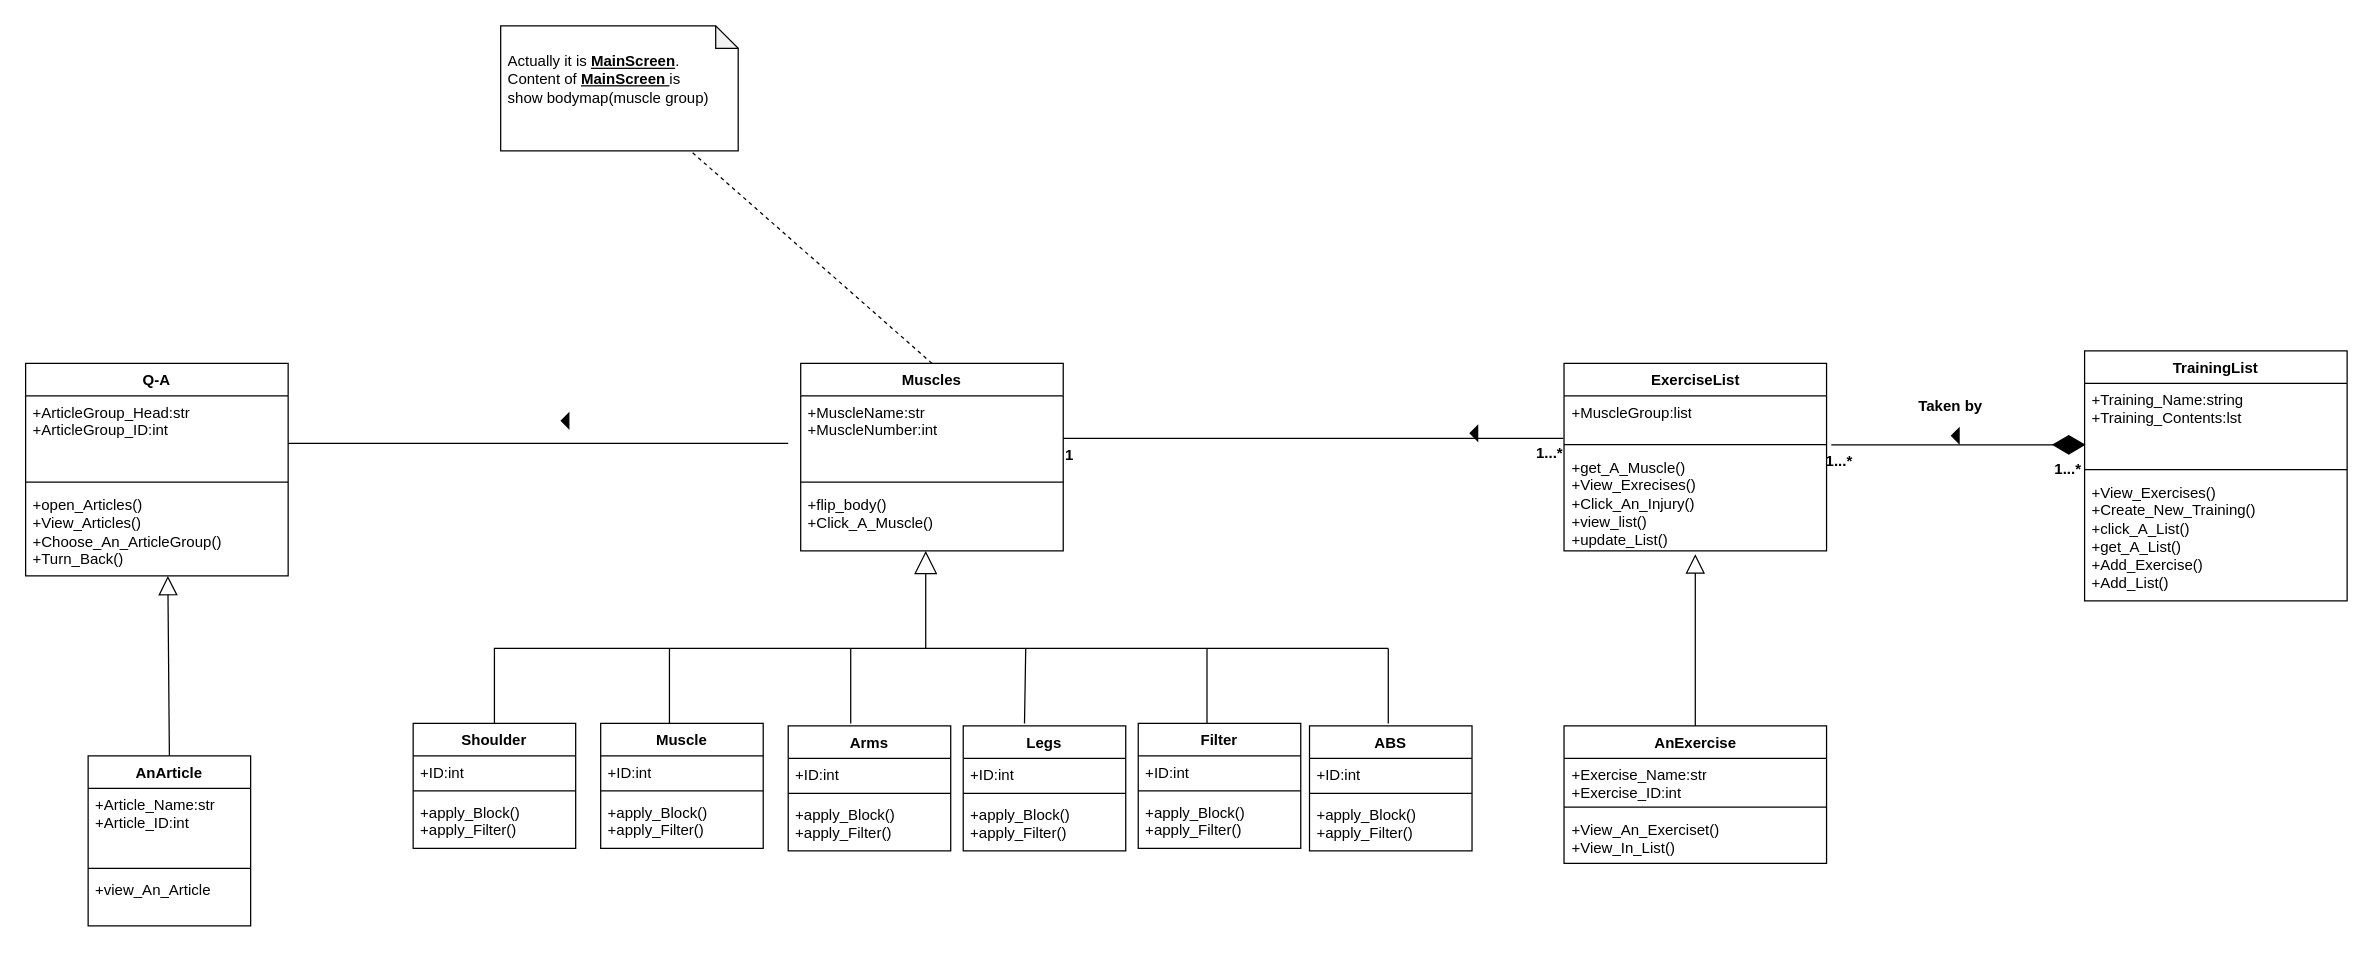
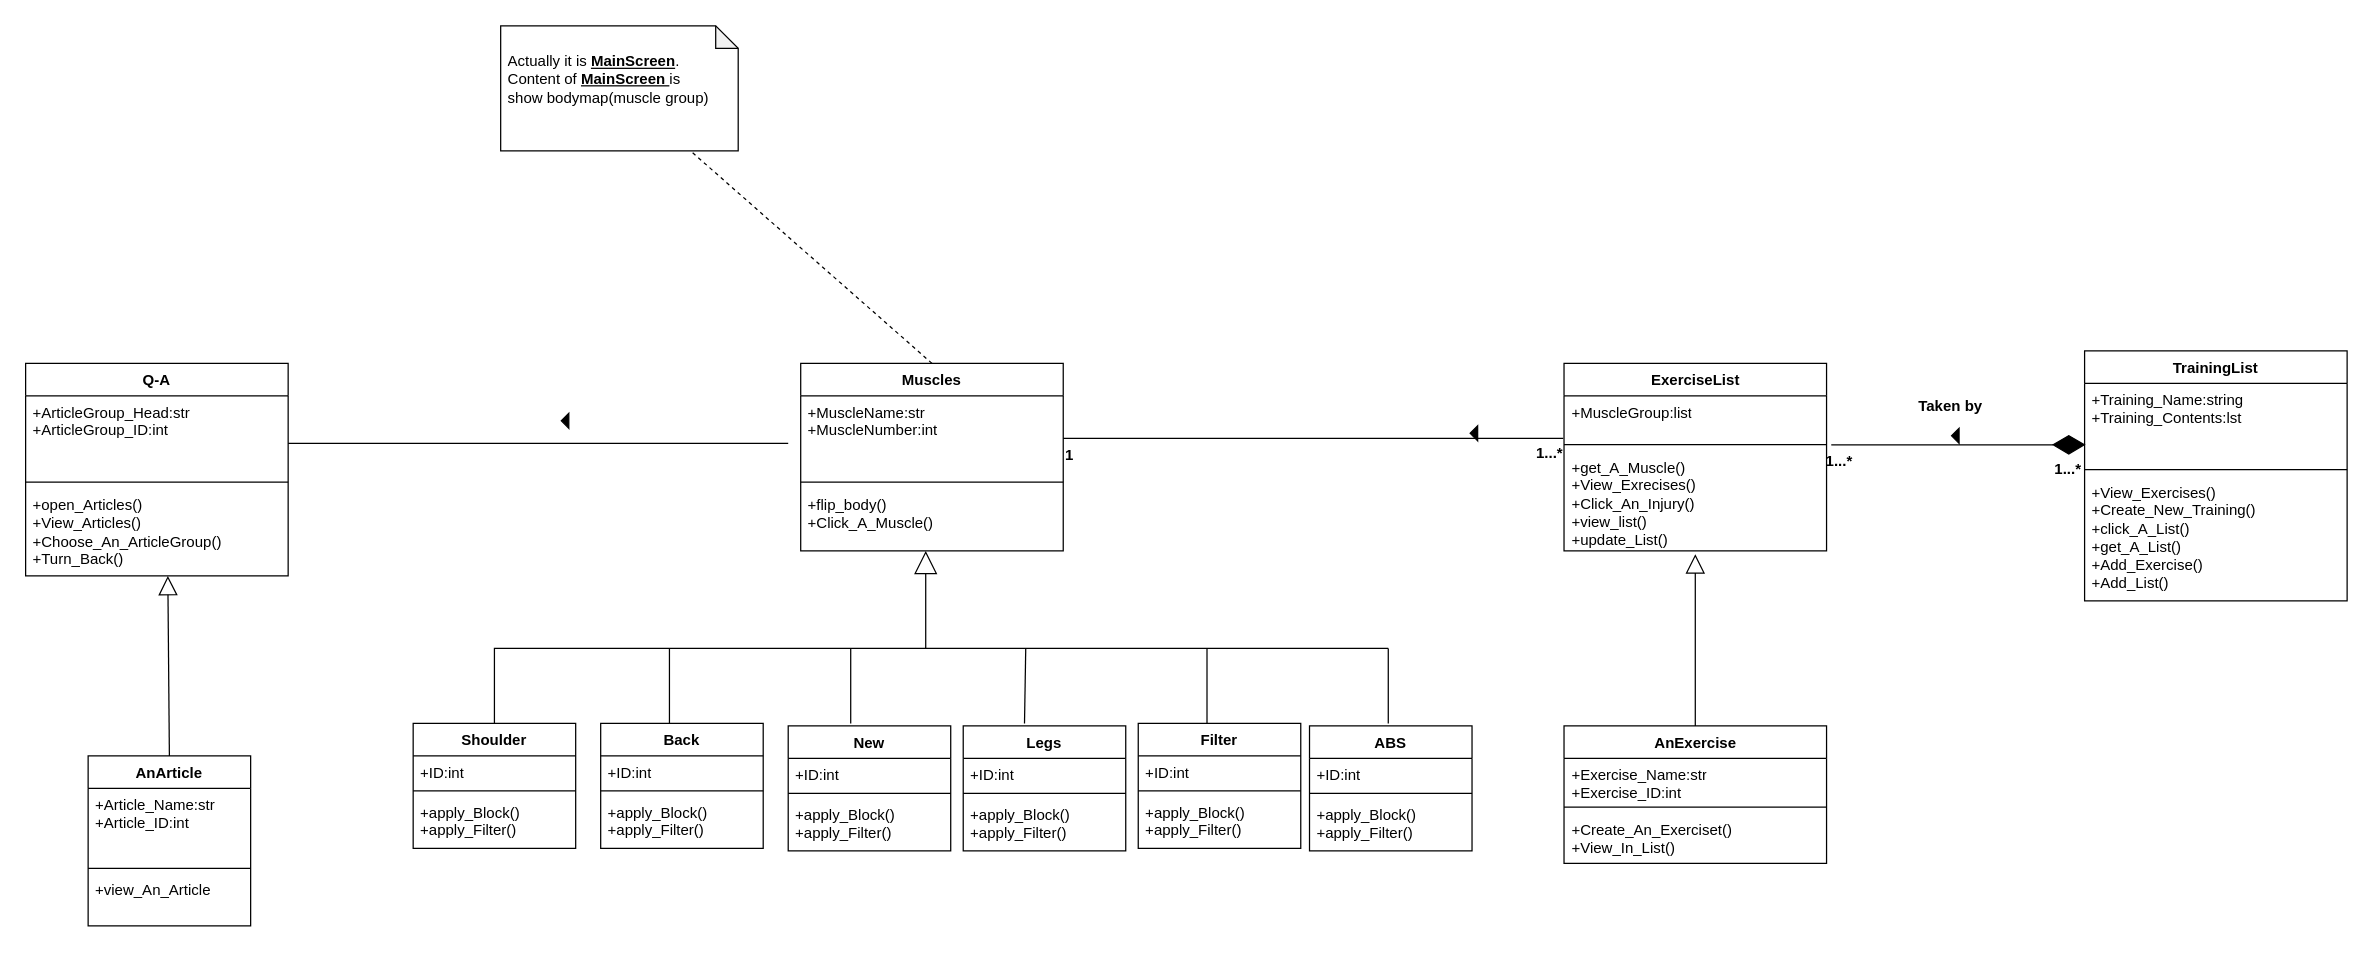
node "Muscle": label "Muscle" -> "Back"
node "Arms": label "Arms" -> "New"
node "+View_An_Exerciset() +View_In_List()": label "+View_An_Exerciset() +View_In_List()" -> "+Create_An_Exerciset() +View_In_List()"
